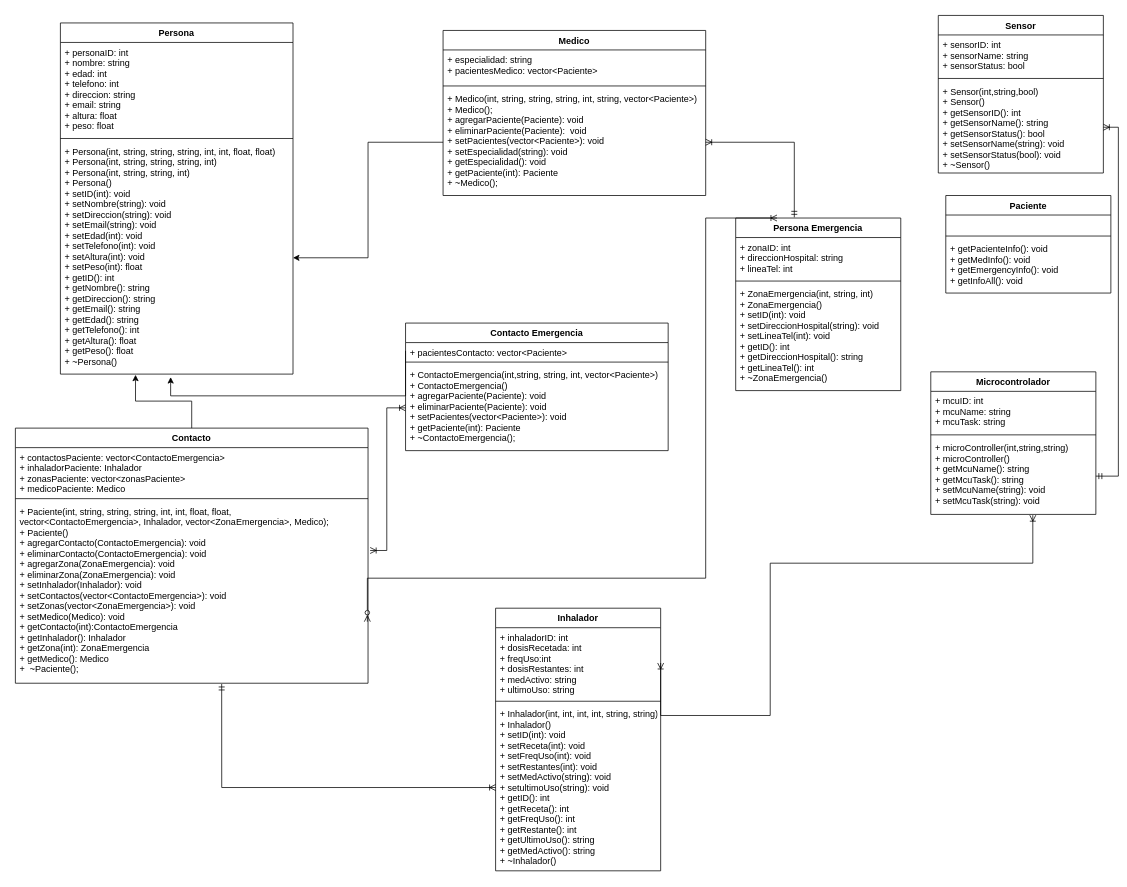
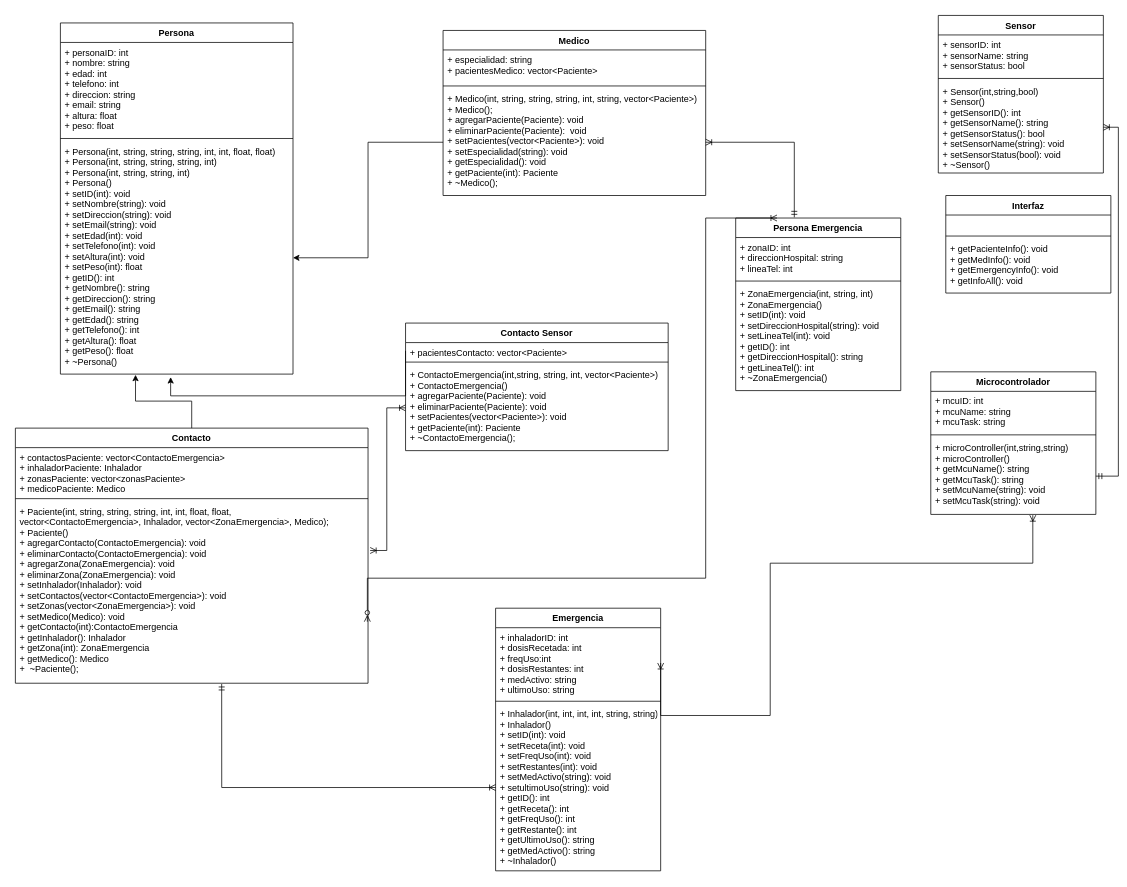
node "Paciente": label "Paciente" -> "Interfaz"
node "Contacto Emergencia": label "Contacto Emergencia" -> "Contacto Sensor"
node "Inhalador": label "Inhalador" -> "Emergencia"
